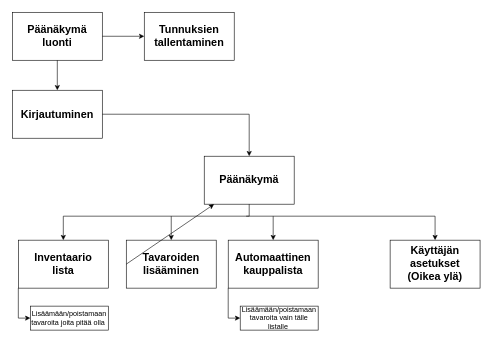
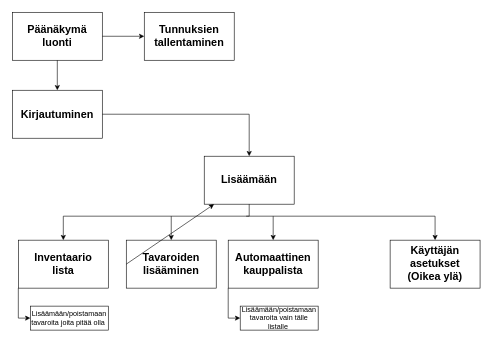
node "Päänäkymä": label "Päänäkymä" -> "Lisäämään"
